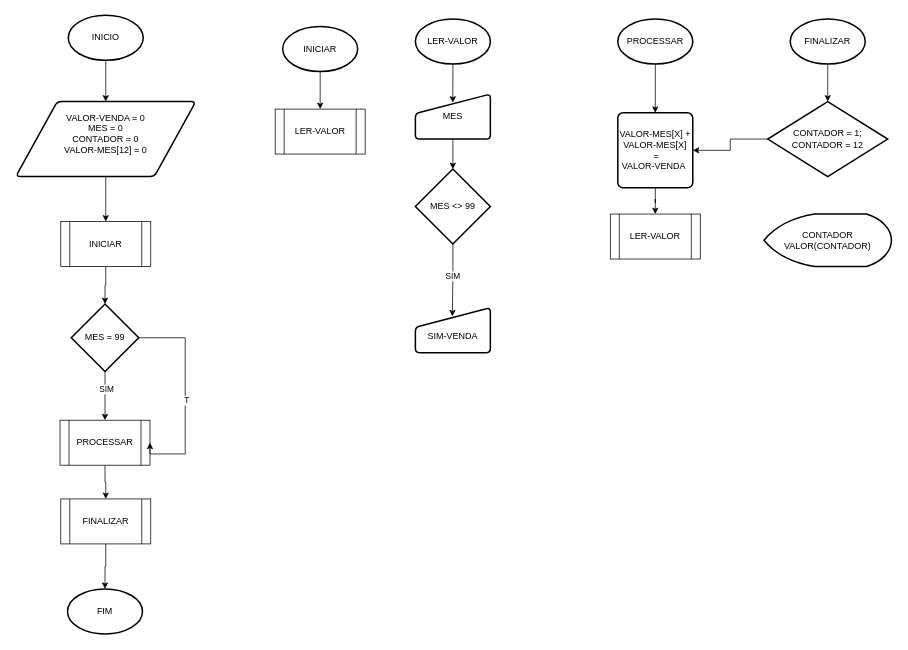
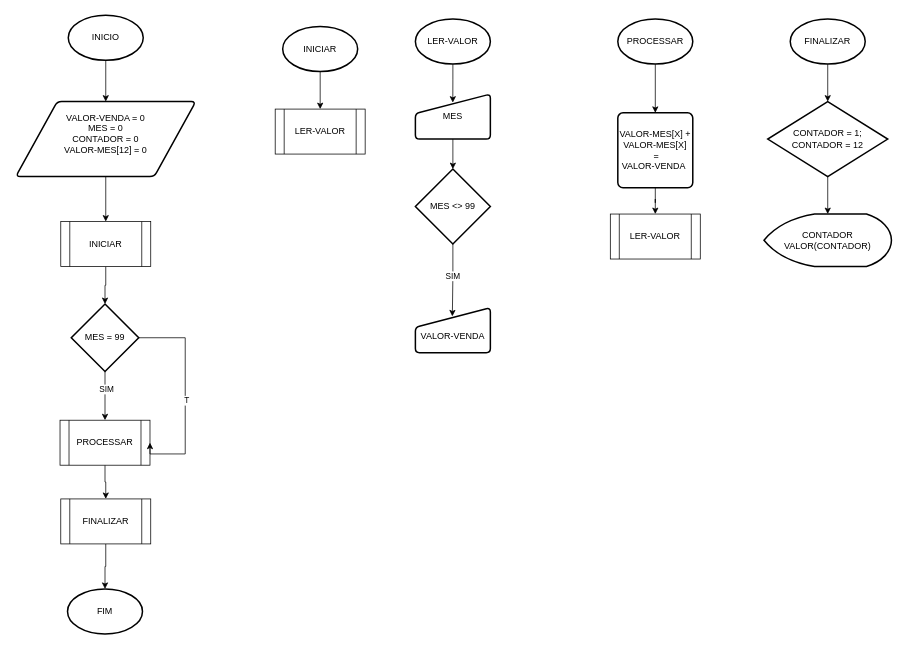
edge "CONTADOR = 1; CONTADOR = 12" -> "VALOR-MES[X] + VALOR-MES[X] = VALOR-VENDA": now "CONTADOR = 1; CONTADOR = 12" -> "CONTADOR VALOR(CONTADOR)"
node "SIM-VENDA": label "SIM-VENDA" -> "VALOR-VENDA"
